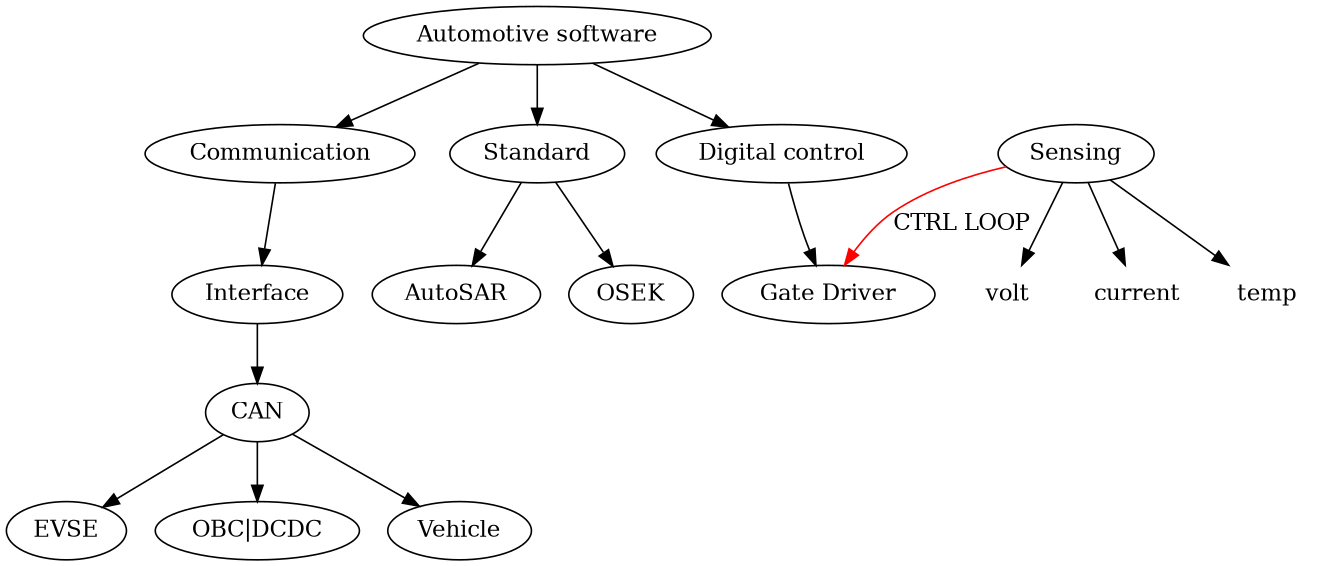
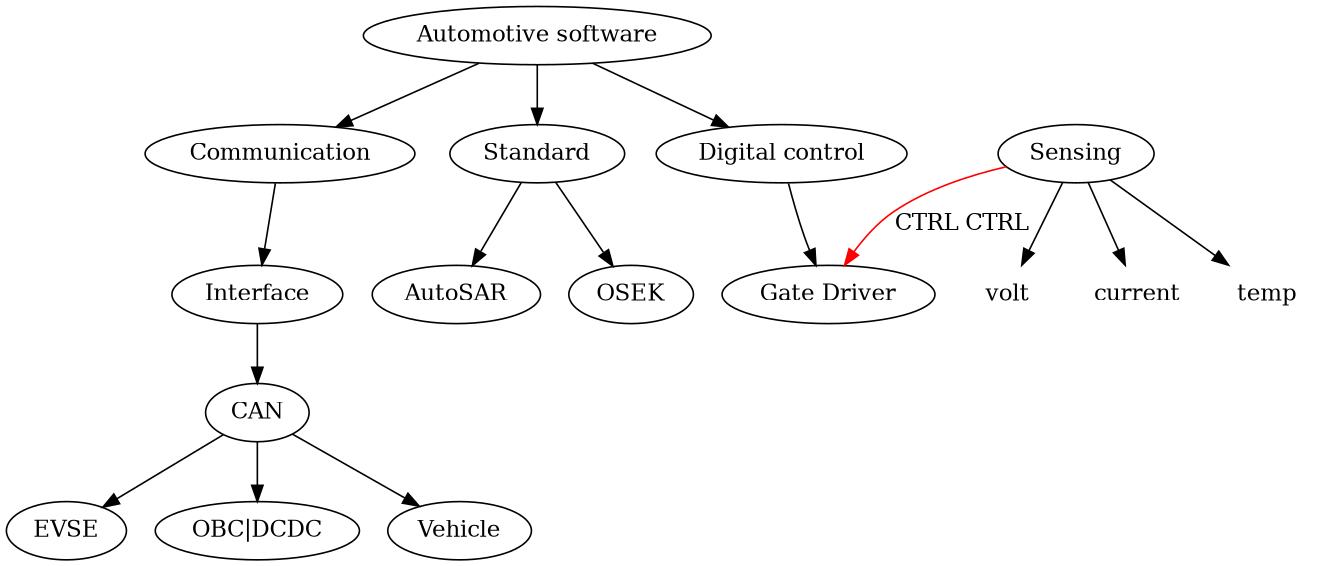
edge "Sensing" -> "Gate Driver": label "CTRL LOOP" -> "CTRL CTRL"
